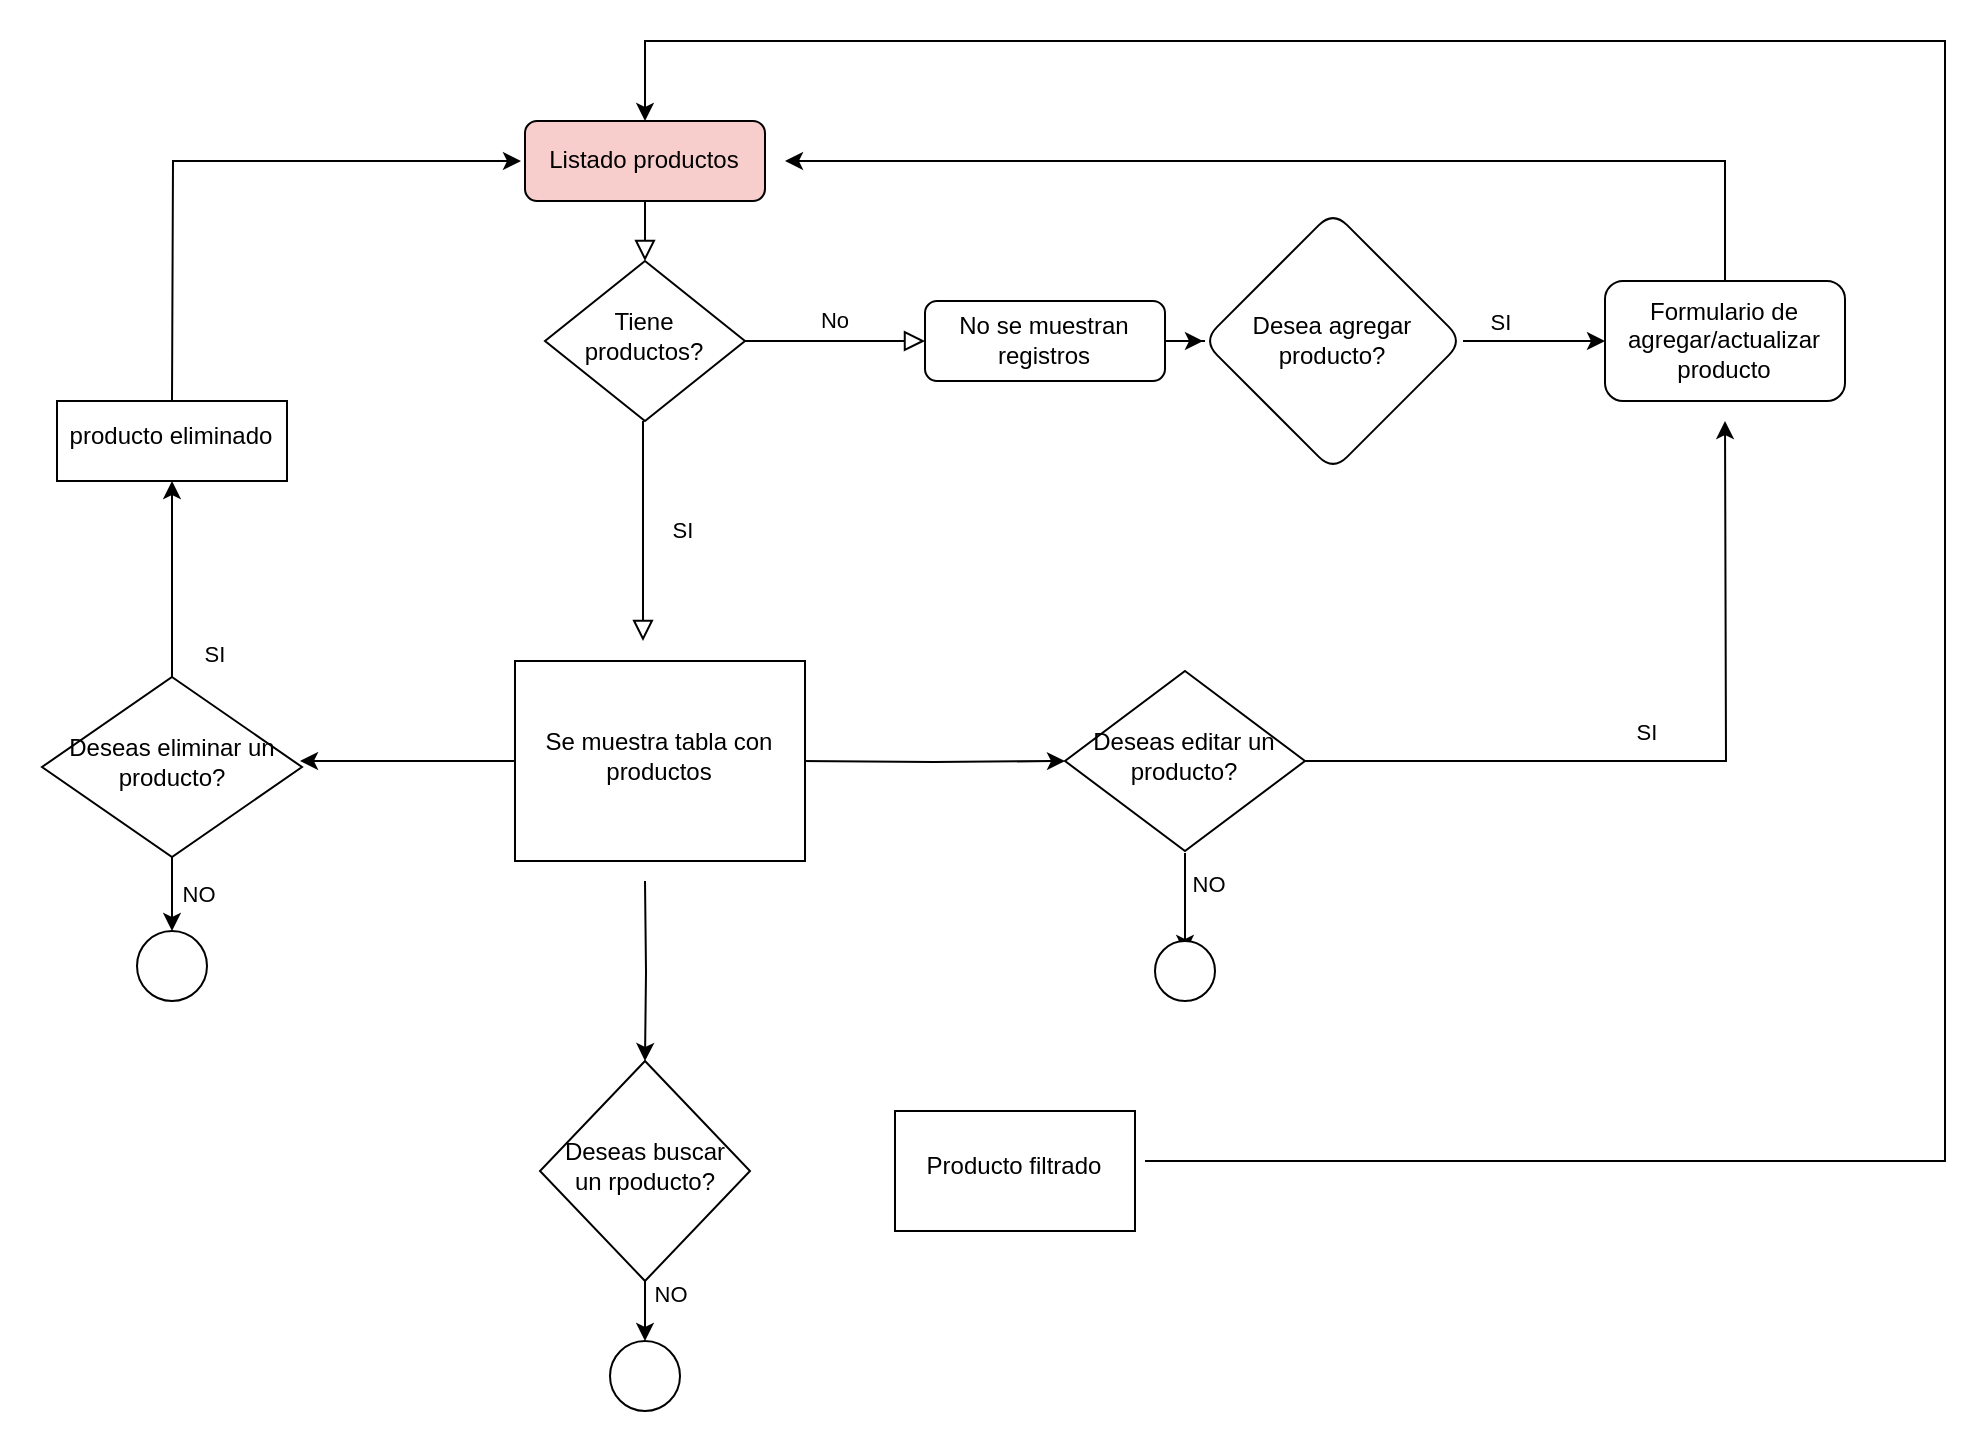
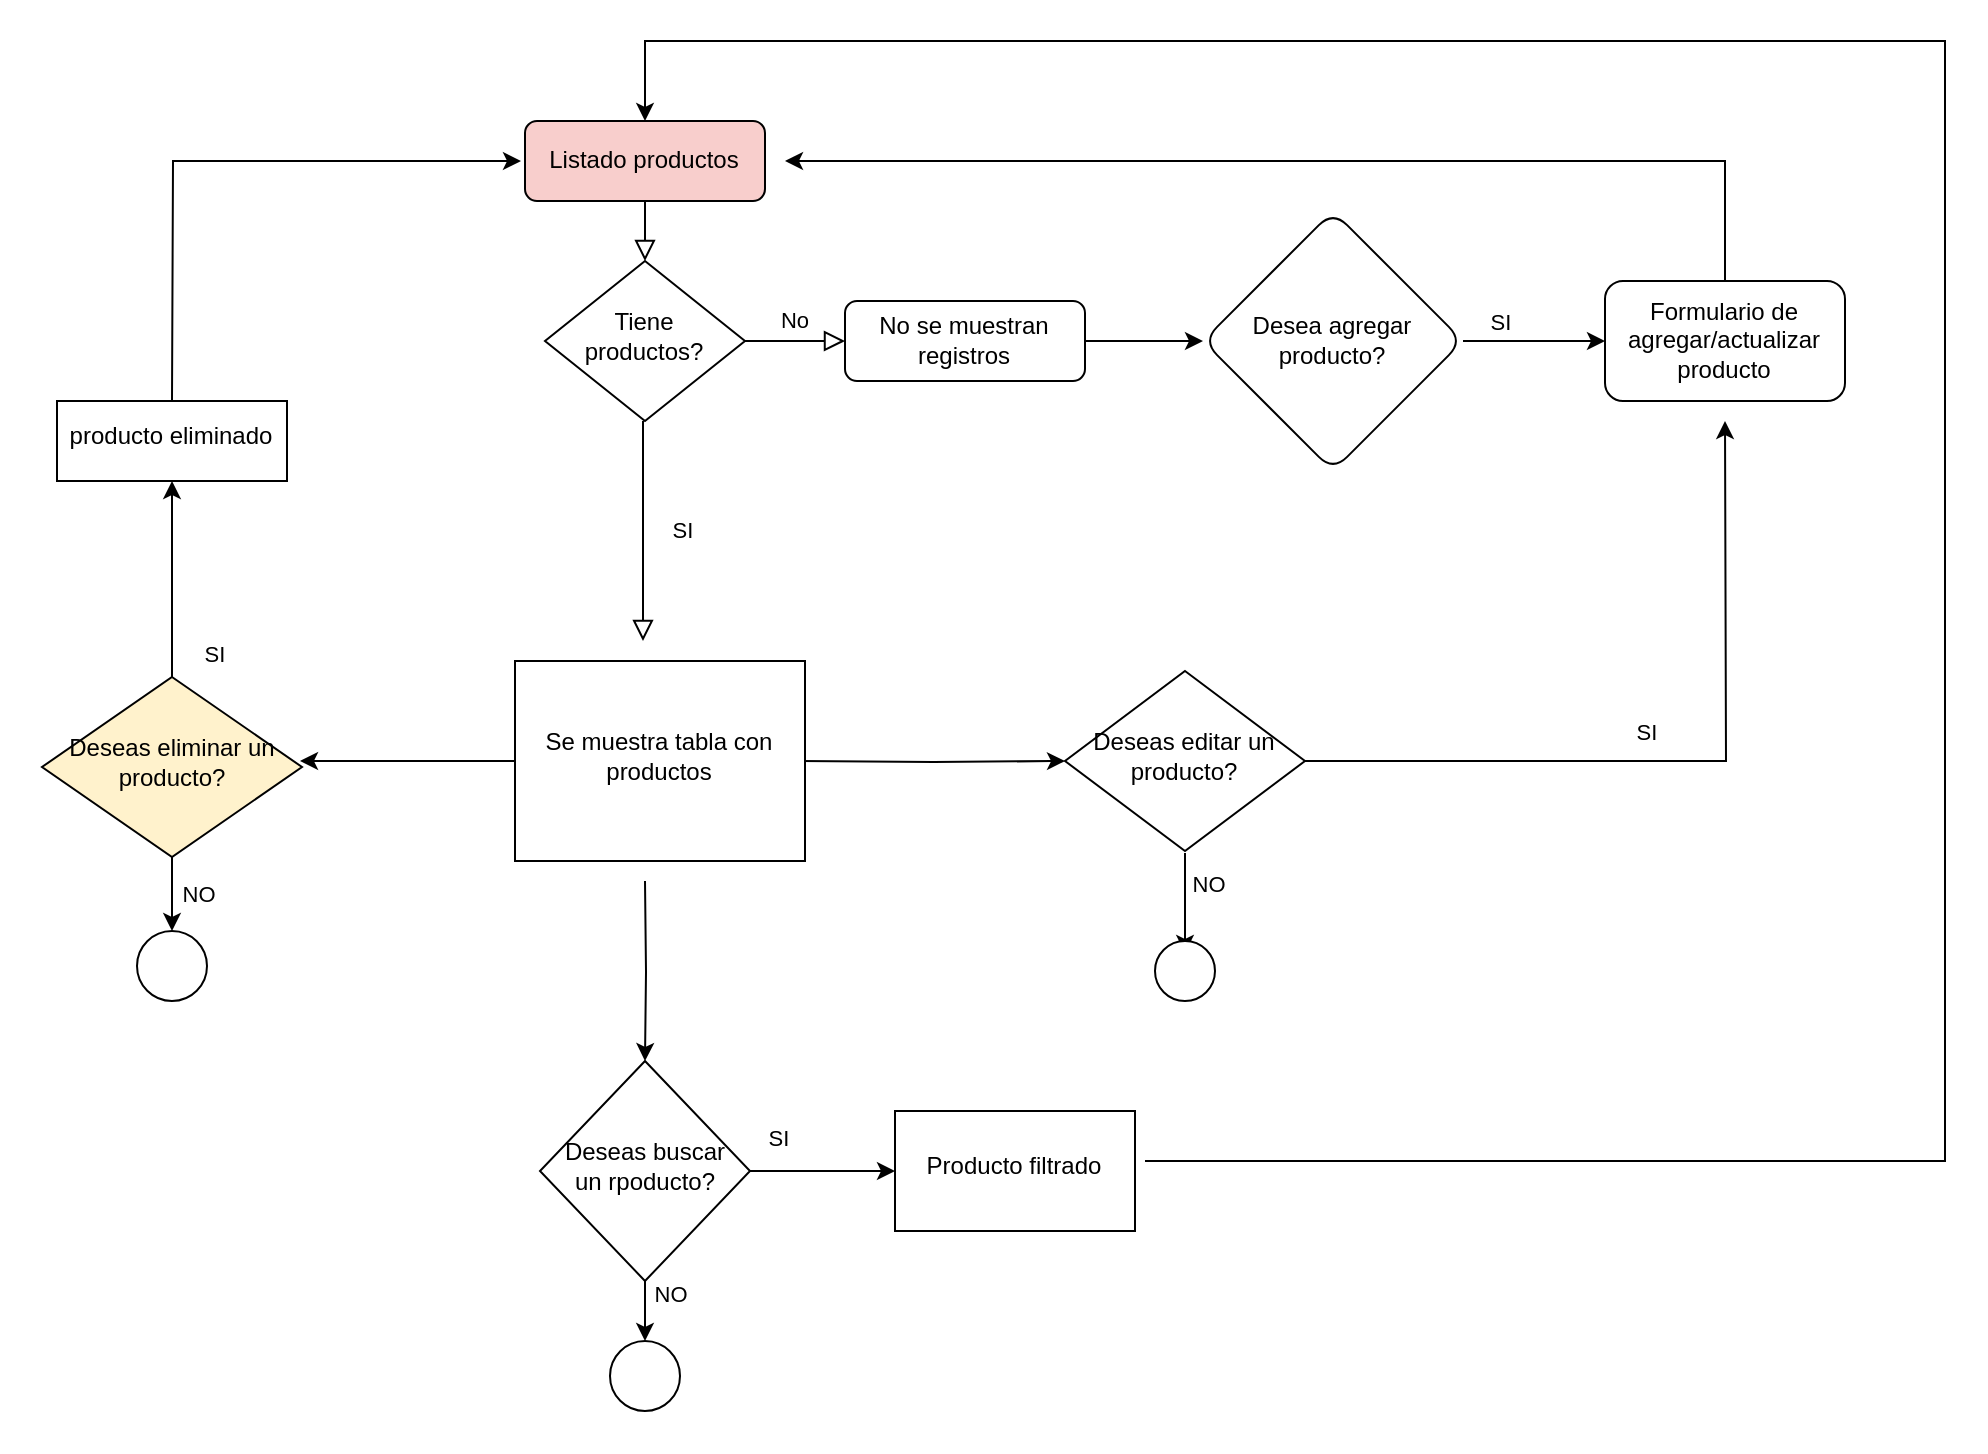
node "No se muestran registros": moved (1045, 341) -> (965, 341)
node "Deseas eliminar un producto?": fillcolor #ffffff -> #fff2cc
edge "Deseas buscar un rpoducto?" -> "Producto filtrado": added, label "SI"
